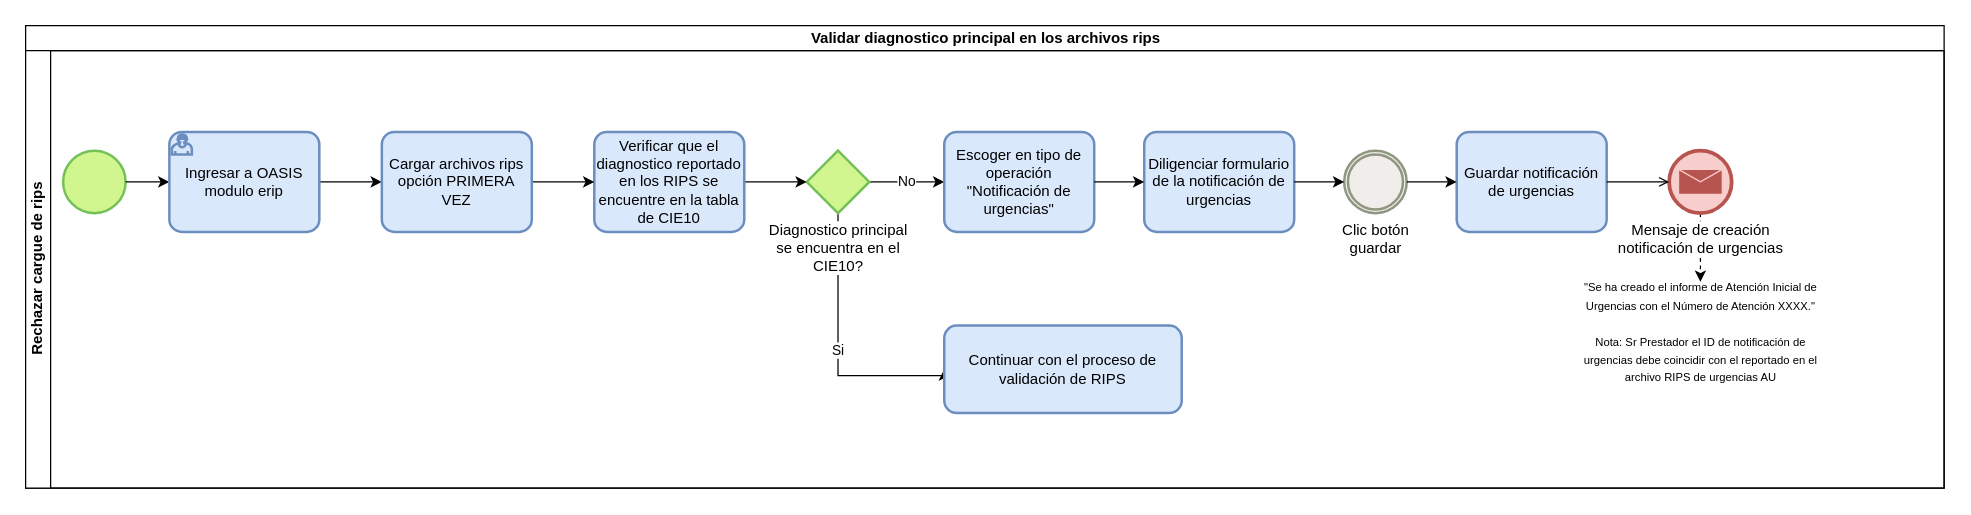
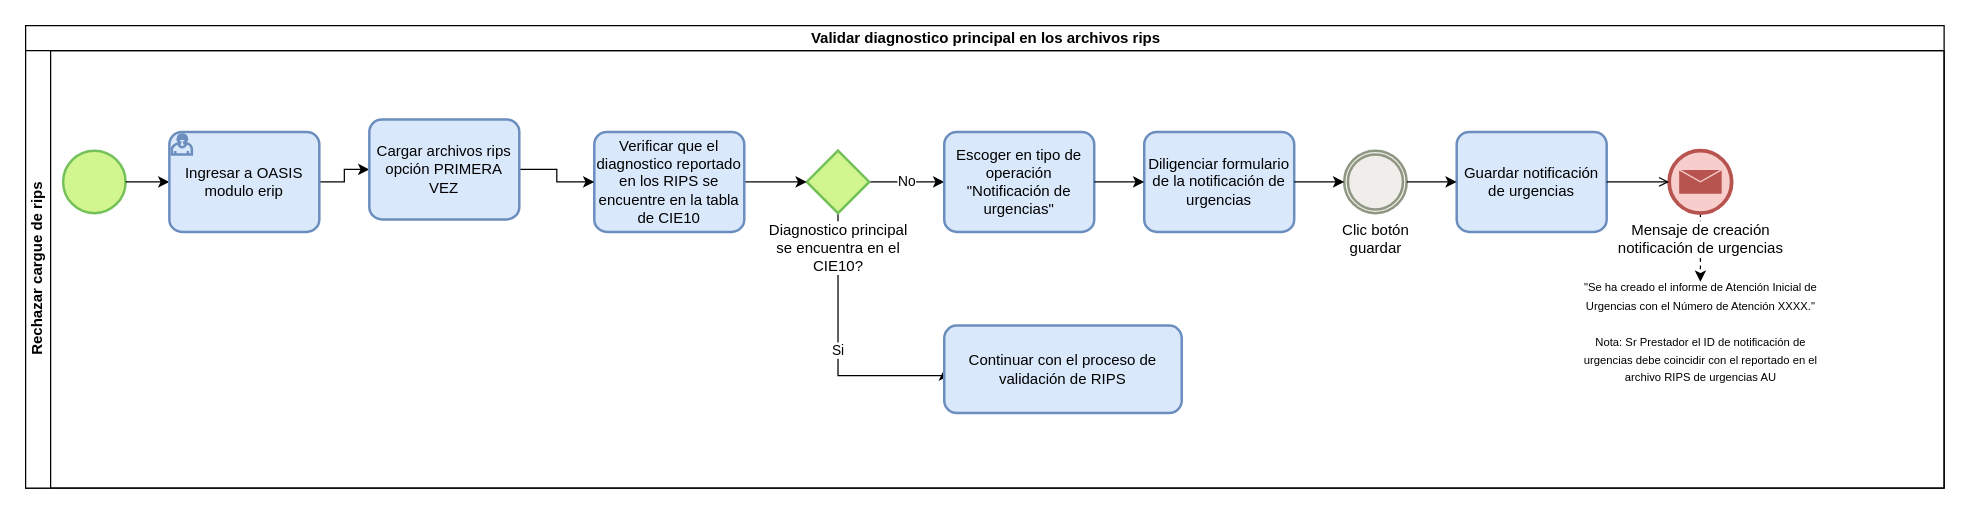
node "Cargar archivos rips opción PRIMERA VEZ": moved (457, 182) -> (444, 169)
